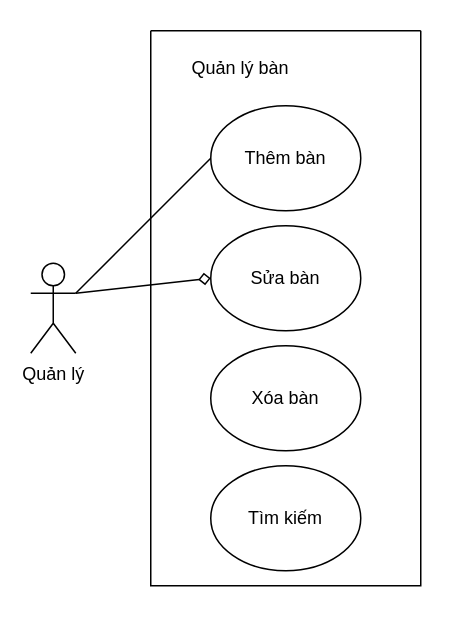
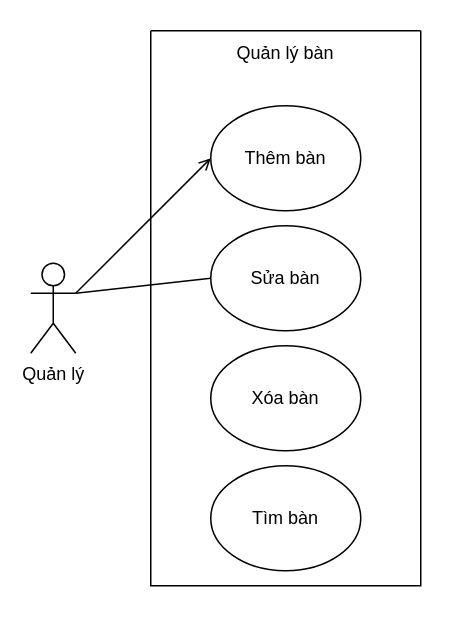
node "Quản lý bàn": moved (241, 68) -> (286, 53)
edge "Thêm bàn" -- "Quản lý": arrowhead none -> open
edge "Quản lý" -> "Sửa bàn": arrowhead diamond -> none
node "Tìm kiếm": label "Tìm kiếm" -> "Tìm bàn"
